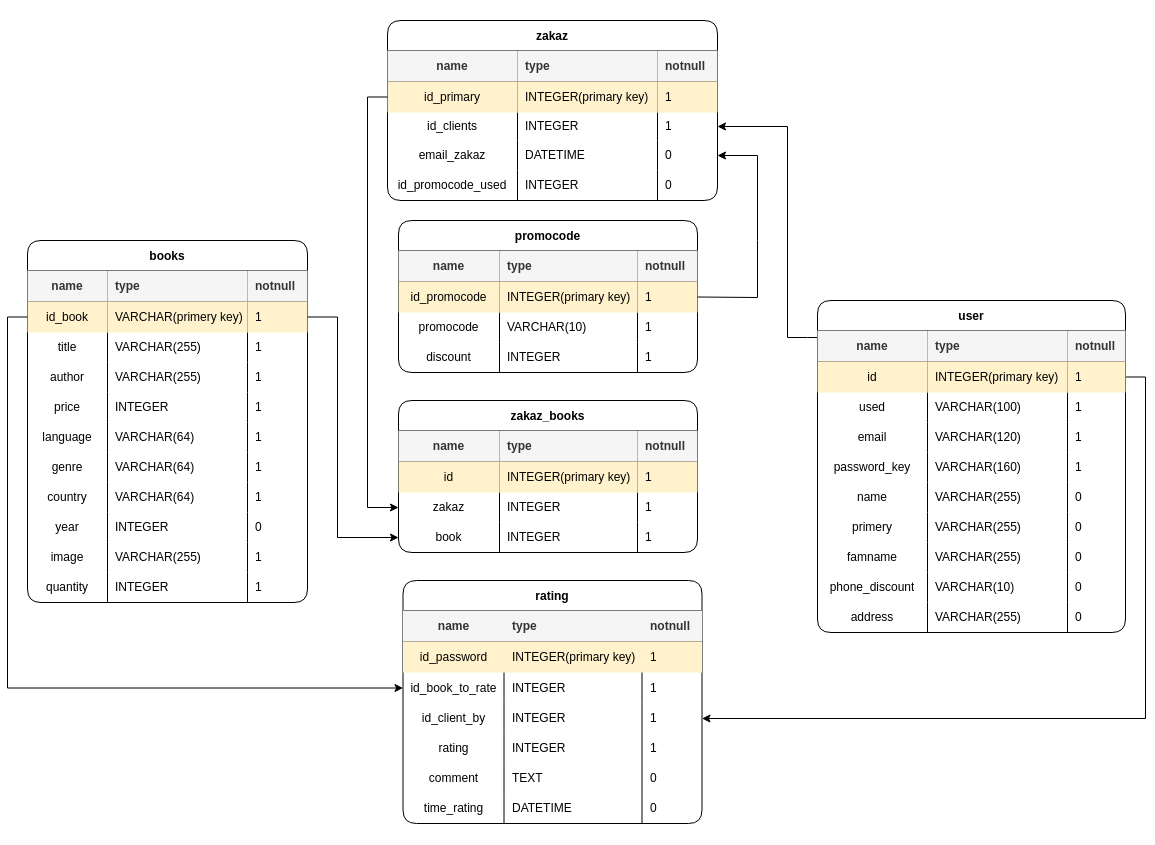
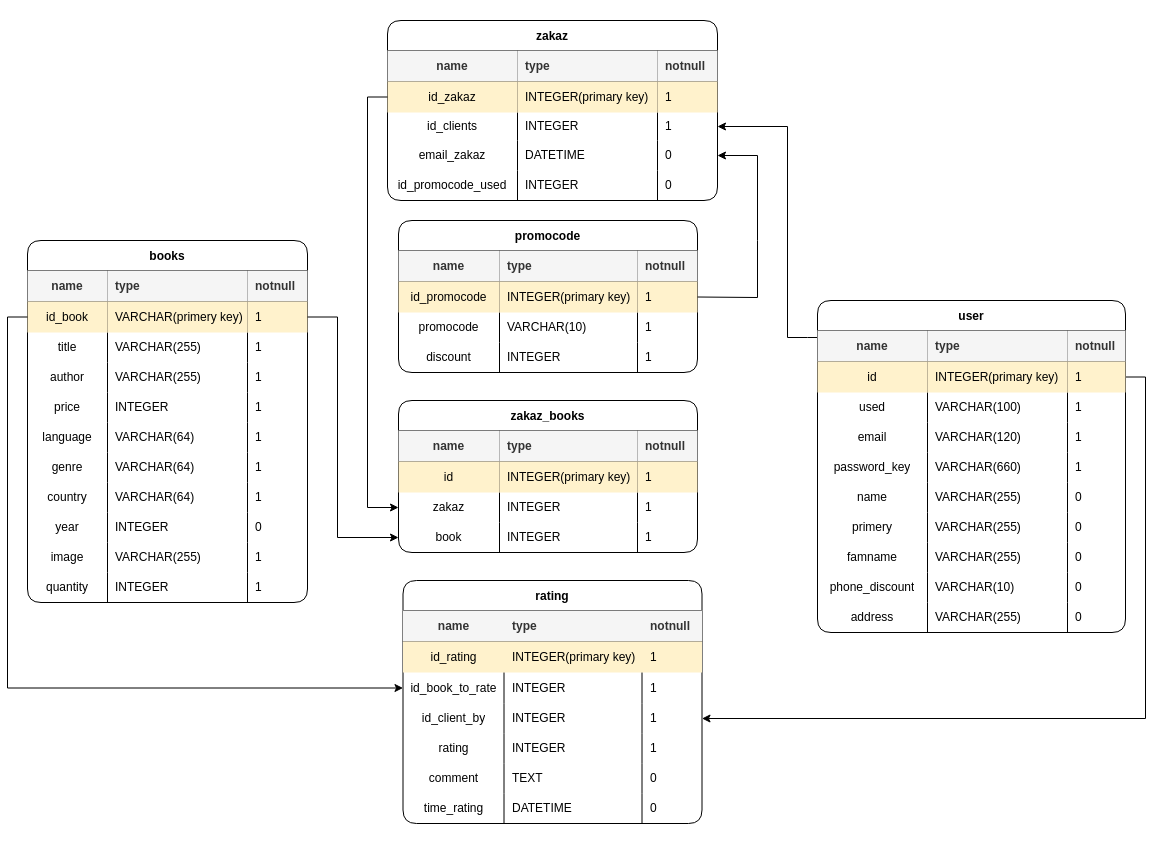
node "id_primary": label "id_primary" -> "id_zakaz"
node "VARCHAR(160)": label "VARCHAR(160)" -> "VARCHAR(660)"
node "id_password": label "id_password" -> "id_rating"
